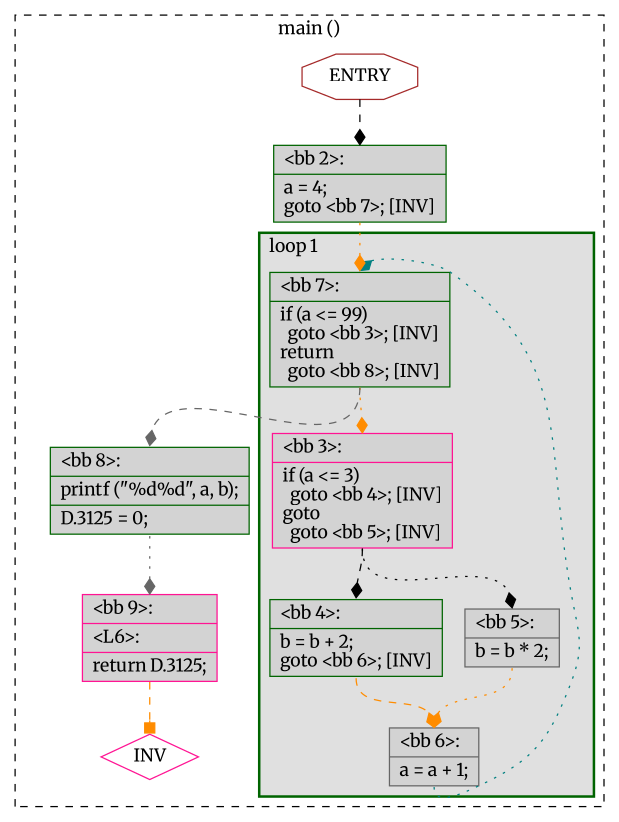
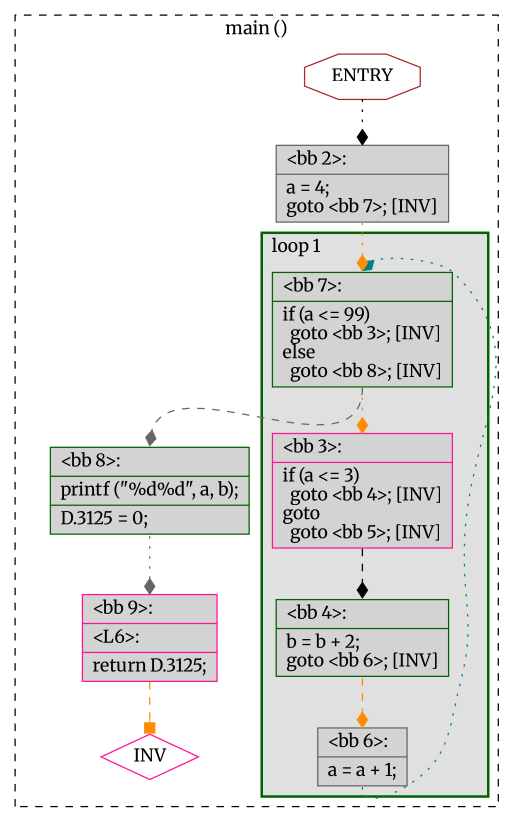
edge "ENTRY" -> "<bb 2>:": style dashed -> dotted
node "<bb 2>:": color darkgreen -> gray40
node "<bb 7>:": text "return" -> "else"
node "<bb 5>:": removed
